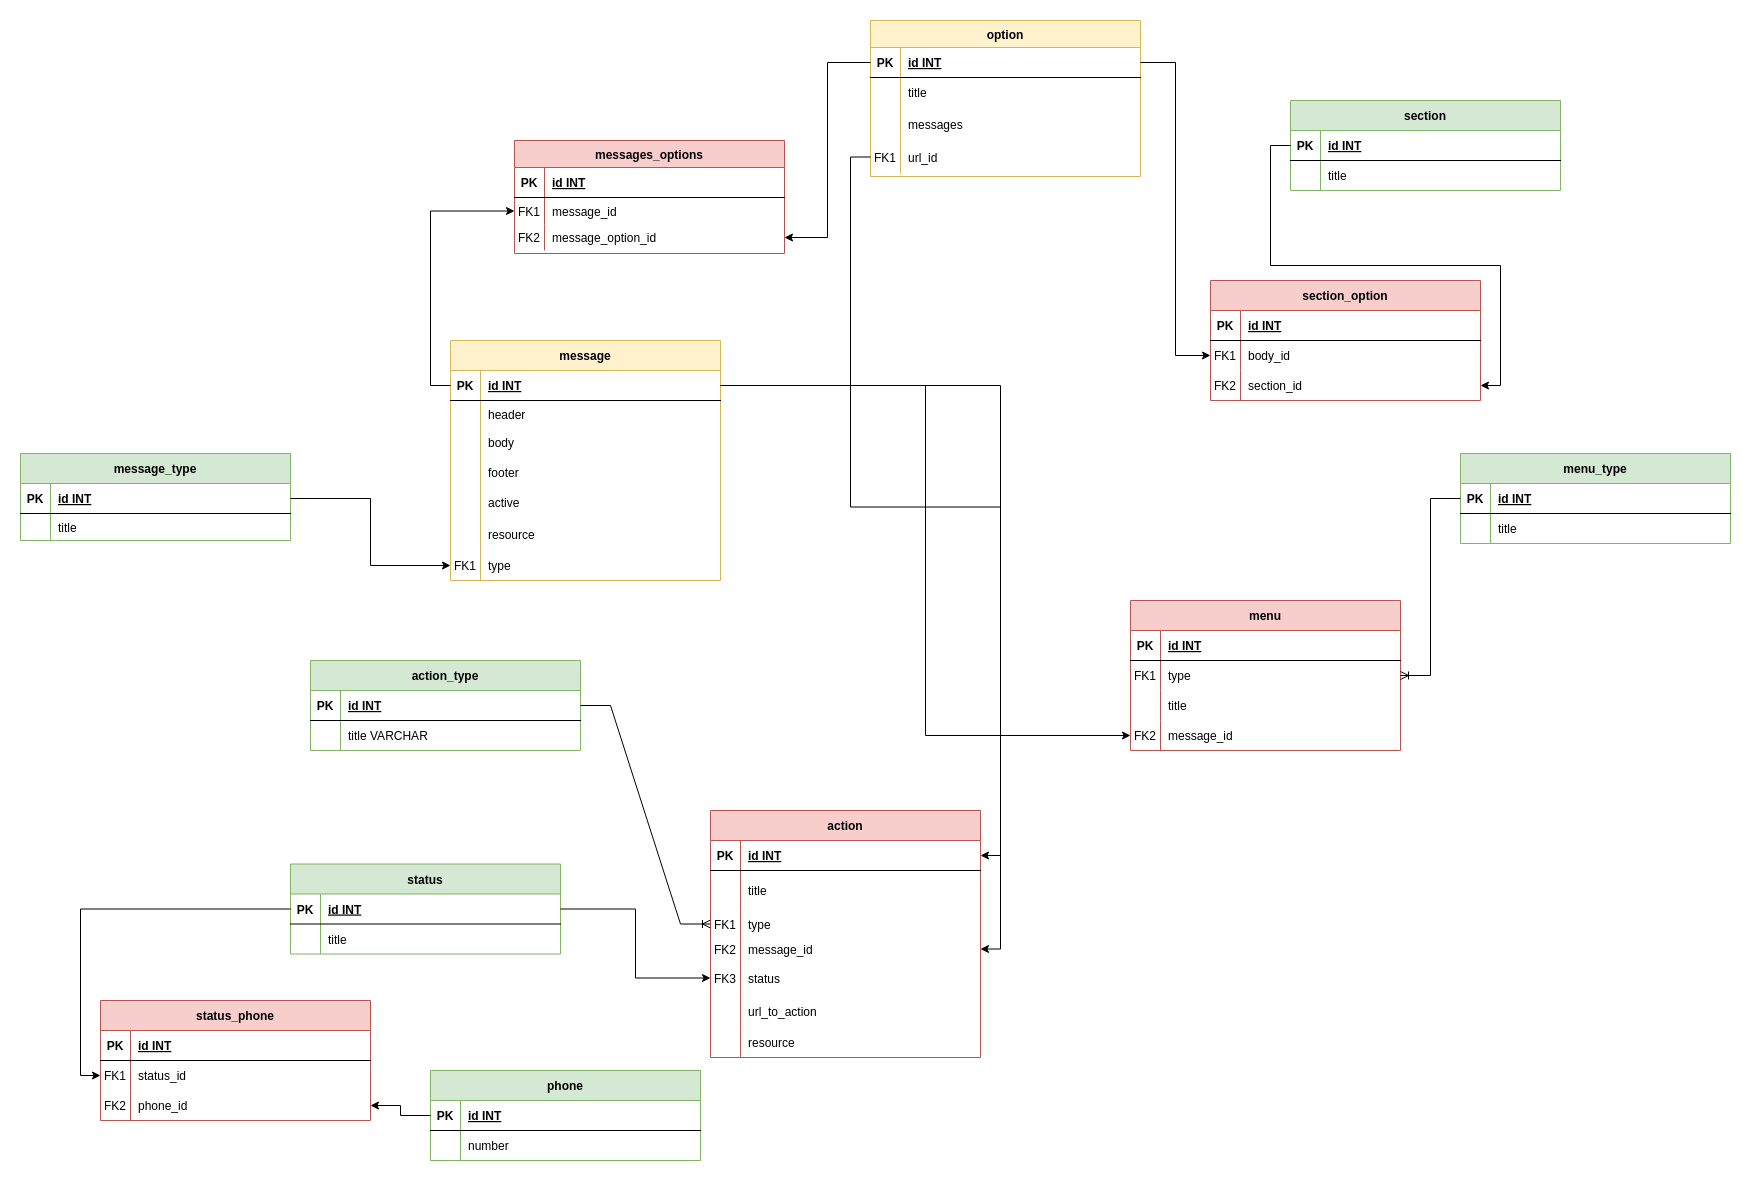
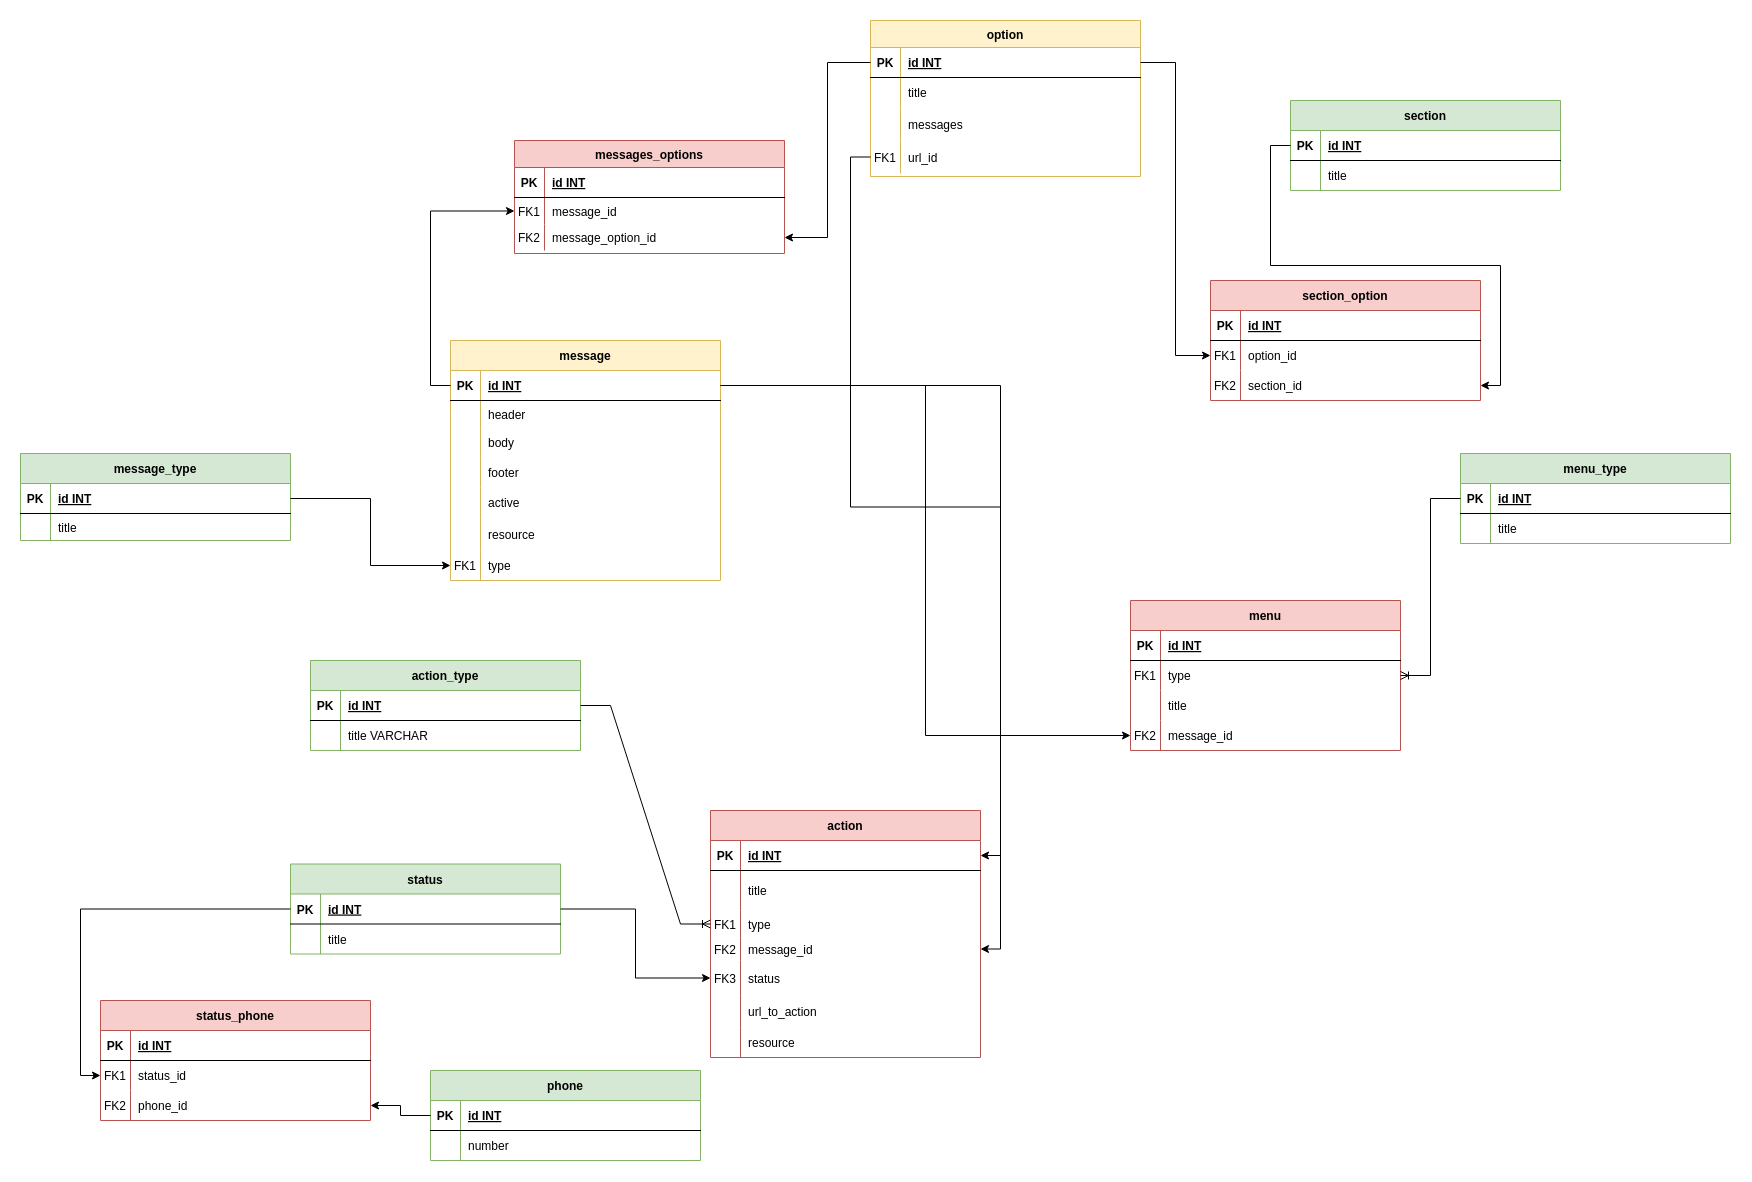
node "body_id": label "body_id" -> "option_id"
